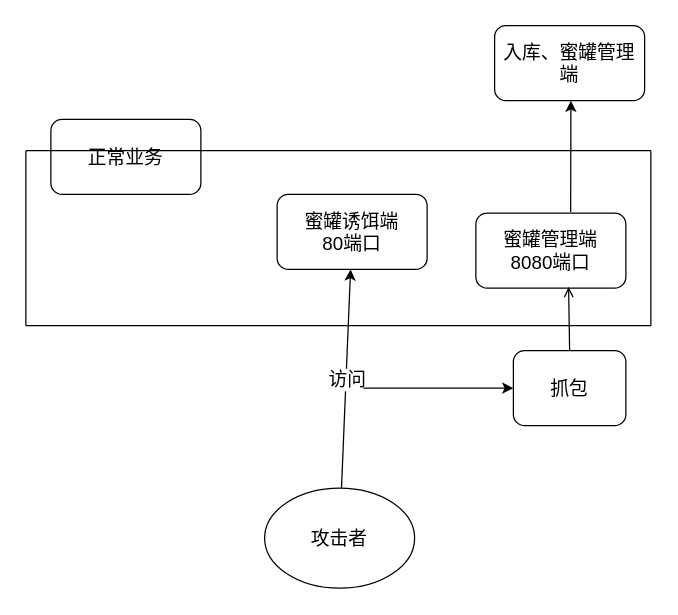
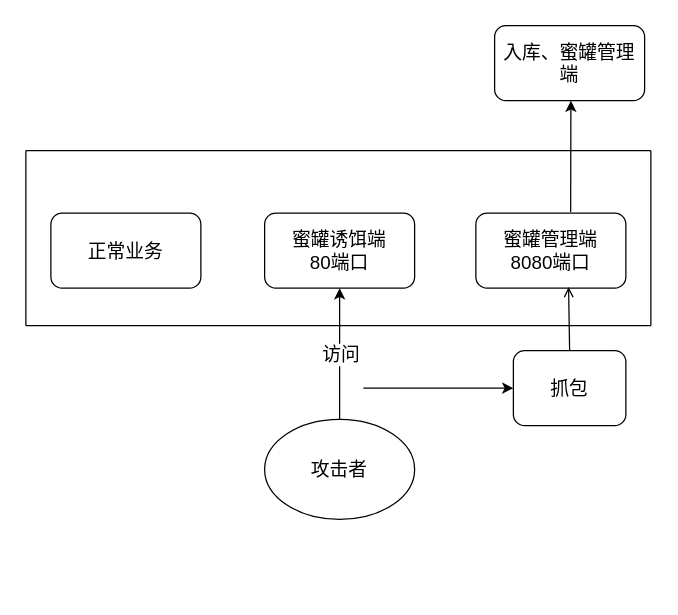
node "正常业务": moved (126, 157) -> (126, 251)
node "蜜罐诱饵端80端口": moved (352, 232) -> (339, 251)
node "攻击者": moved (339, 538) -> (339, 469)
